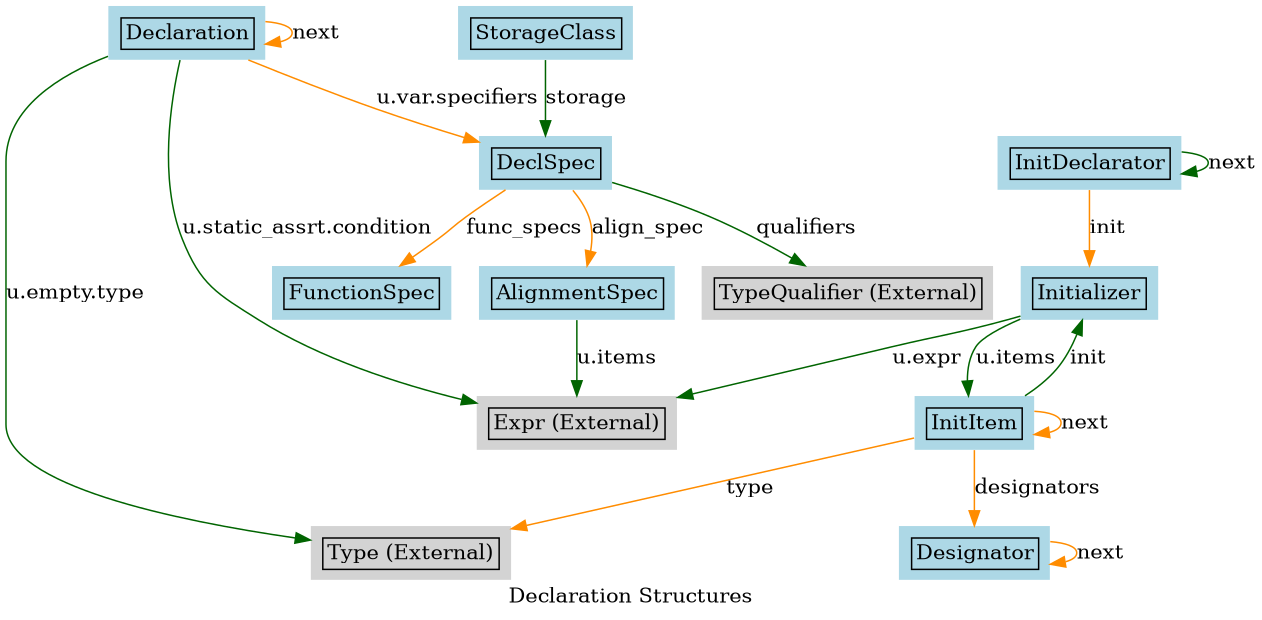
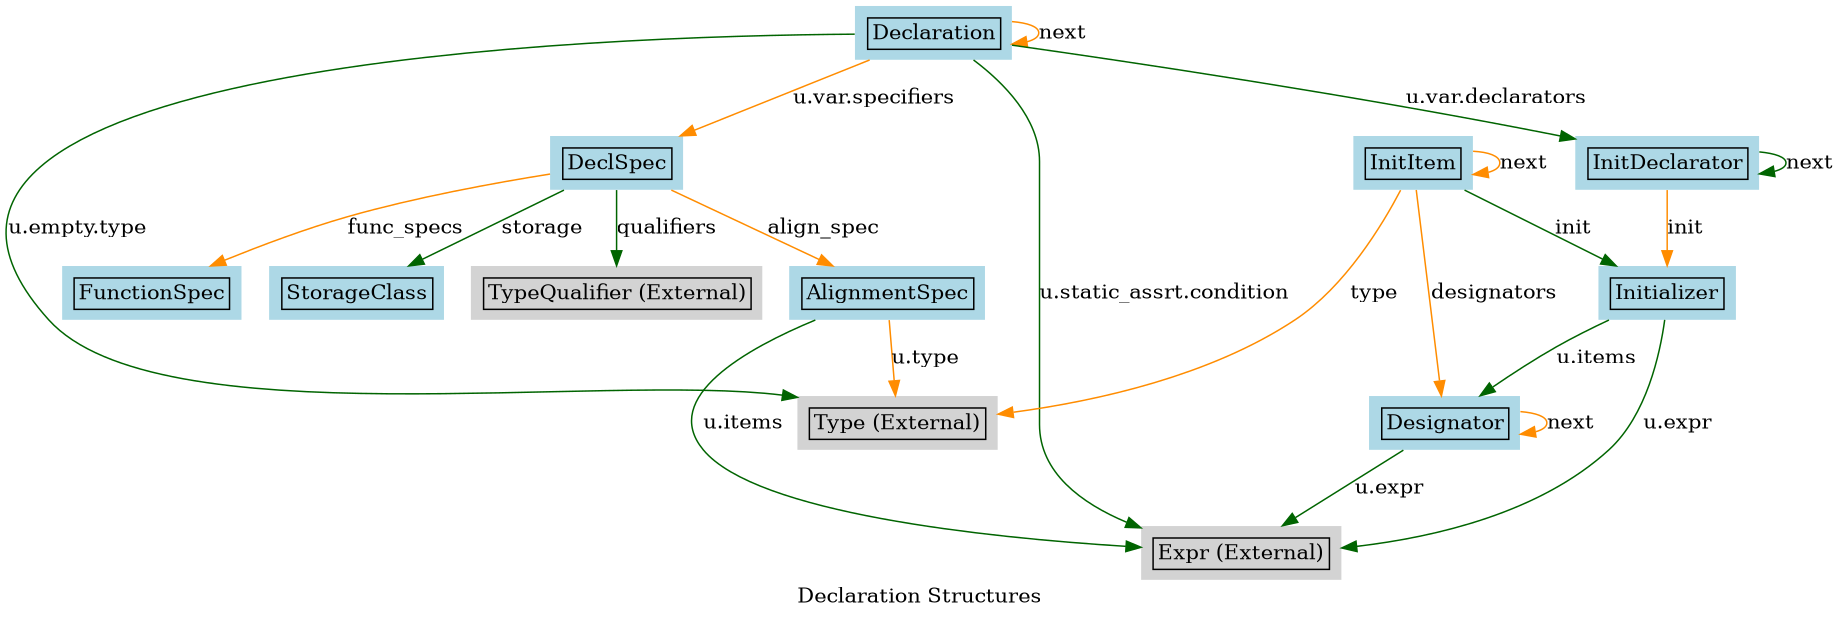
edge "Declaration" -> "InitDeclarator": added, label "u.var.declarators"
edge "StorageClass" -> "DeclSpec": reversed
edge "Initializer" -> "InitItem": now "Initializer" -> "Designator"
edge "AlignmentSpec" -> "Type (External)": added, label "u.type"
edge "Designator" -> "Expr (External)": added, label "u.expr"
